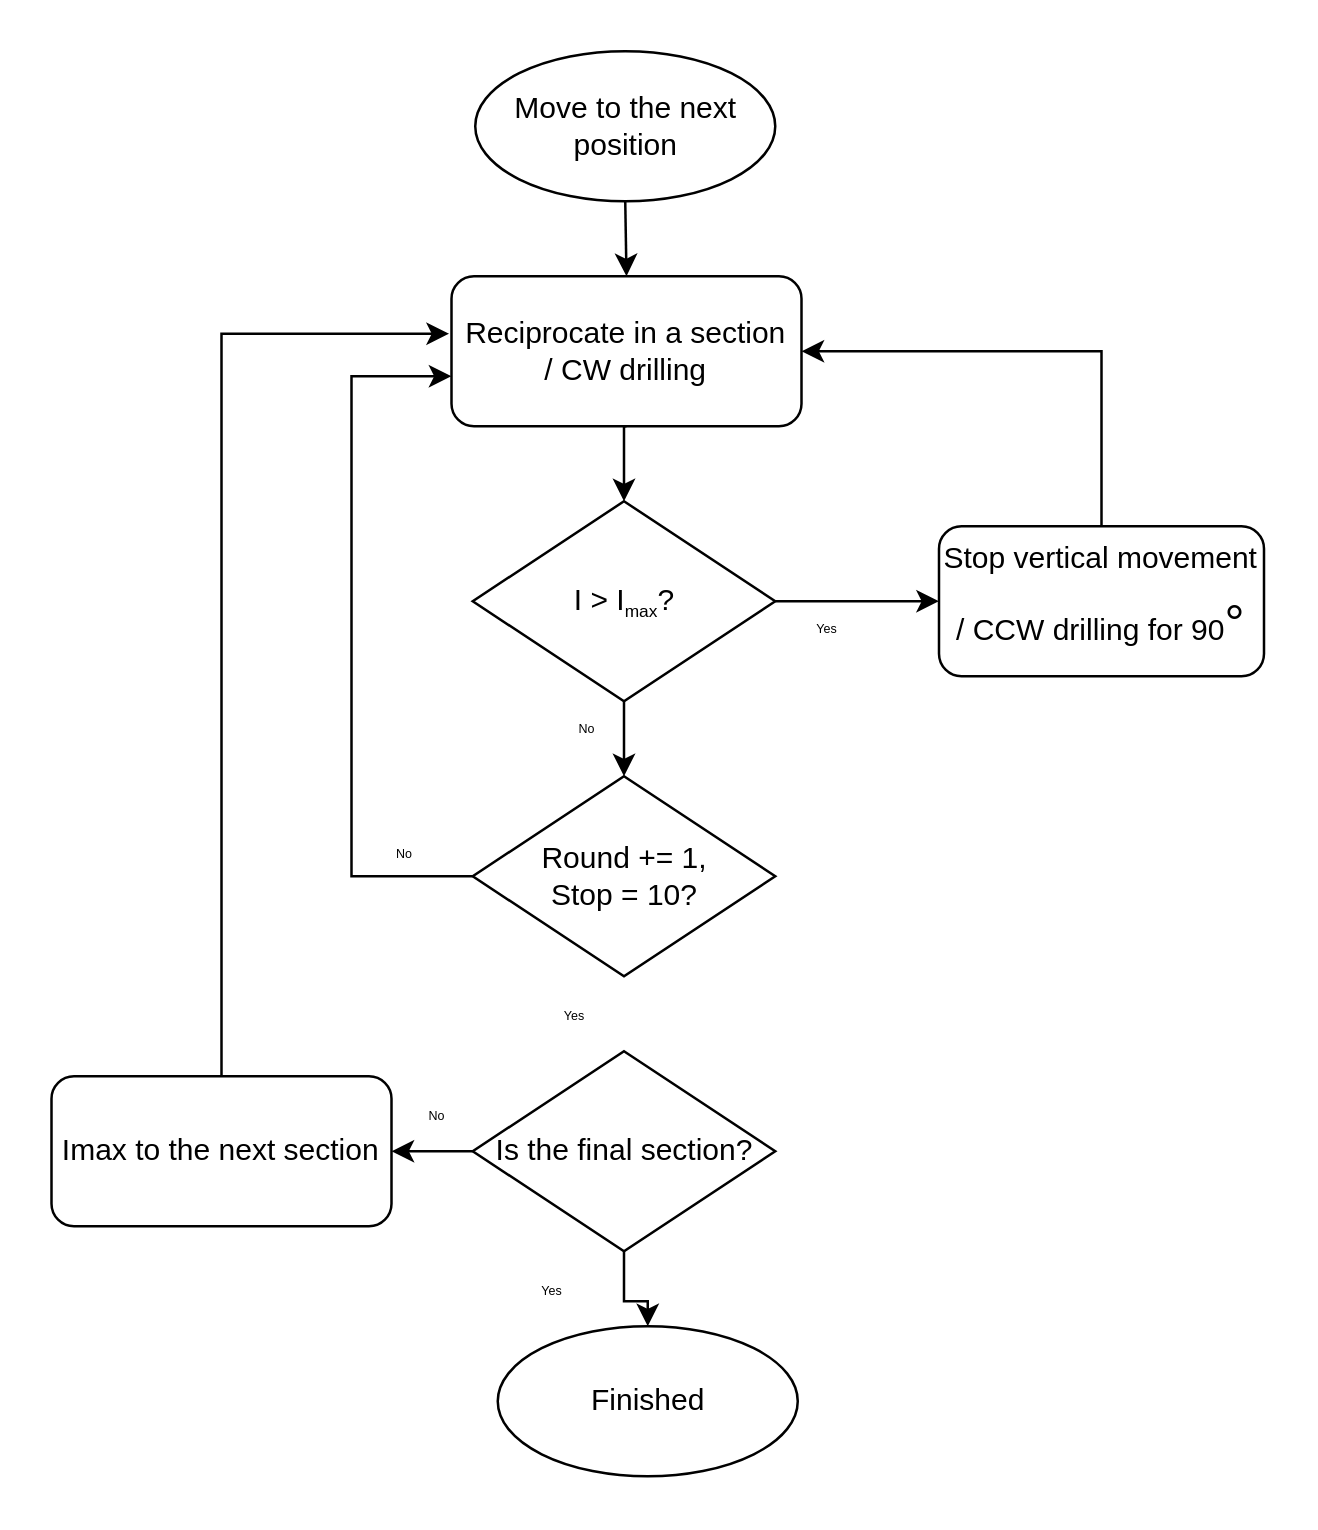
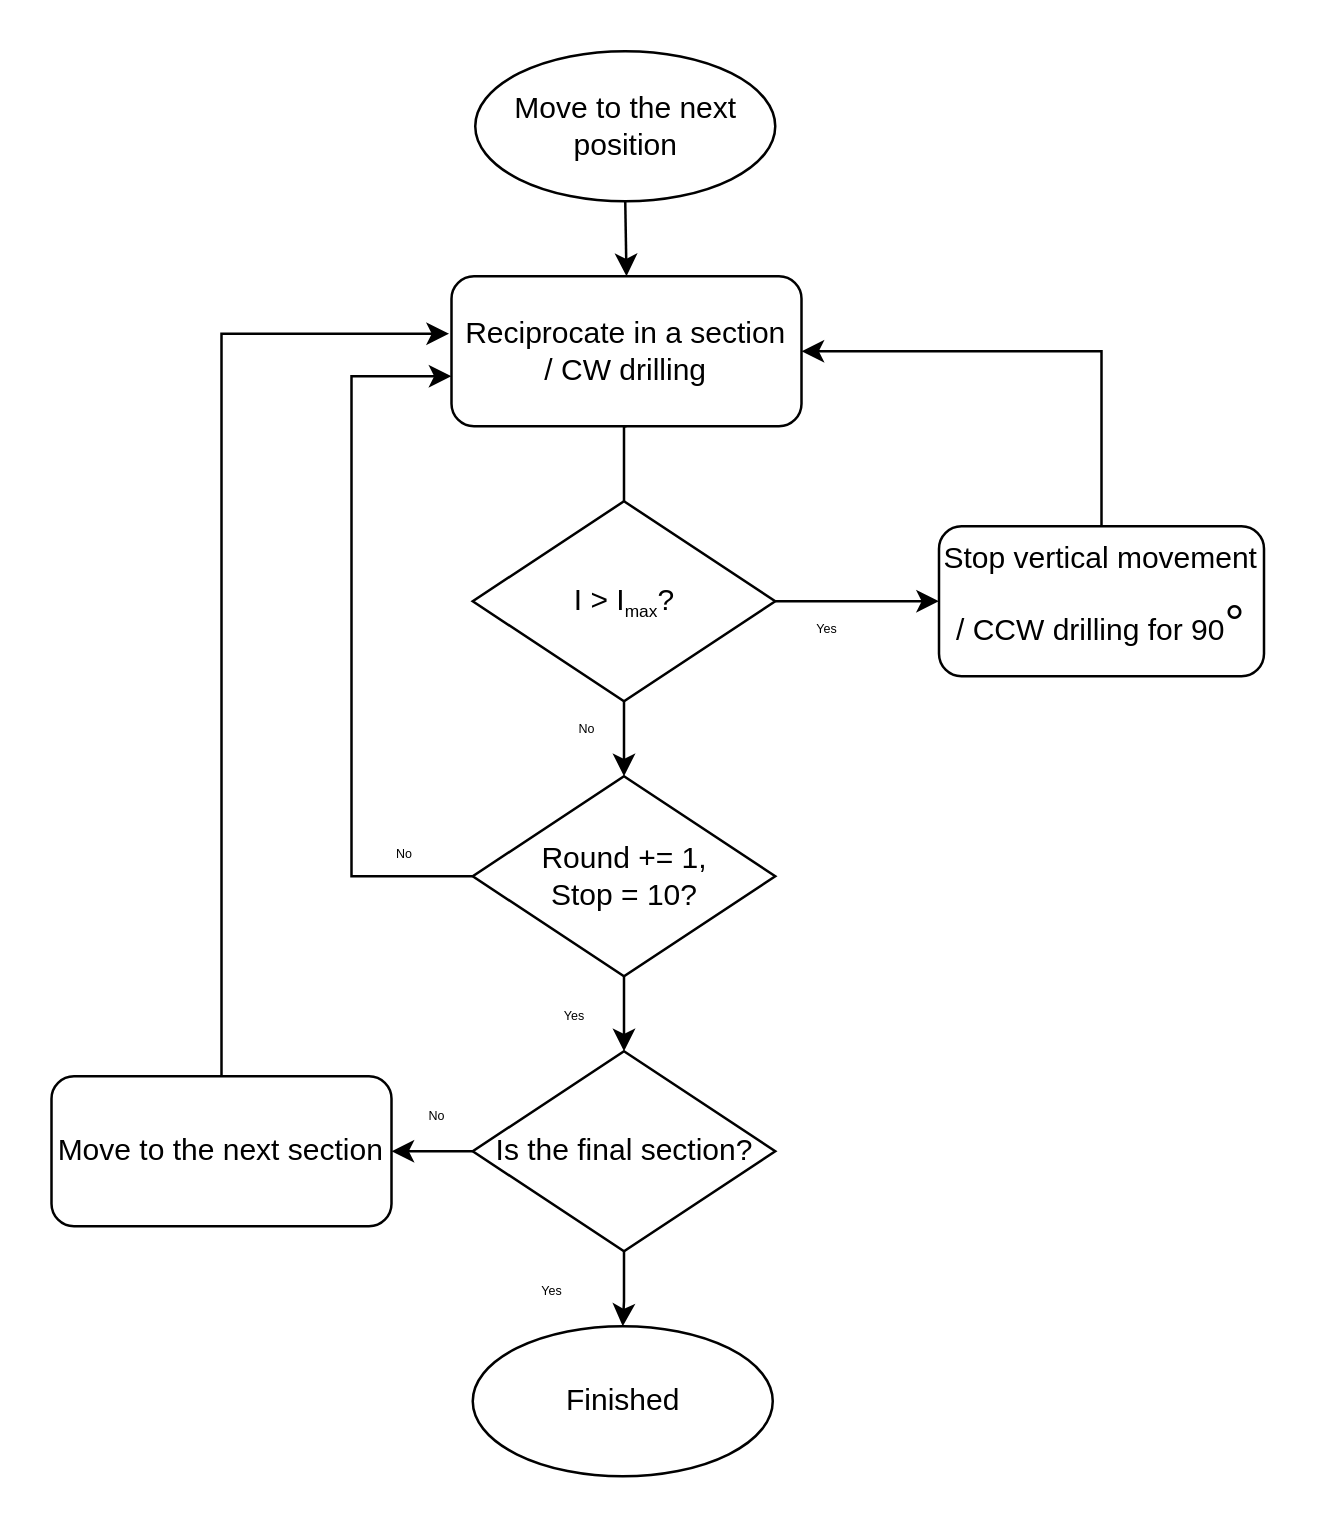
edge "Reciprocate in a section / CW drilling" -> "I > Imax?": arrowhead classic -> none
edge "Round += 1, Stop = 10?" -> "Is the final section?": added
node "Imax to the next section": label "Imax to the next section" -> "Move to the next section"
node "Finished": moved (648, 1401) -> (623, 1401)
